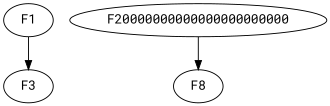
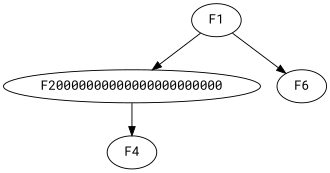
edge "F1" -> "F20000000000000000000000": added
node "F3": label "F3" -> "F6"
node "F8": label "F8" -> "F4"
